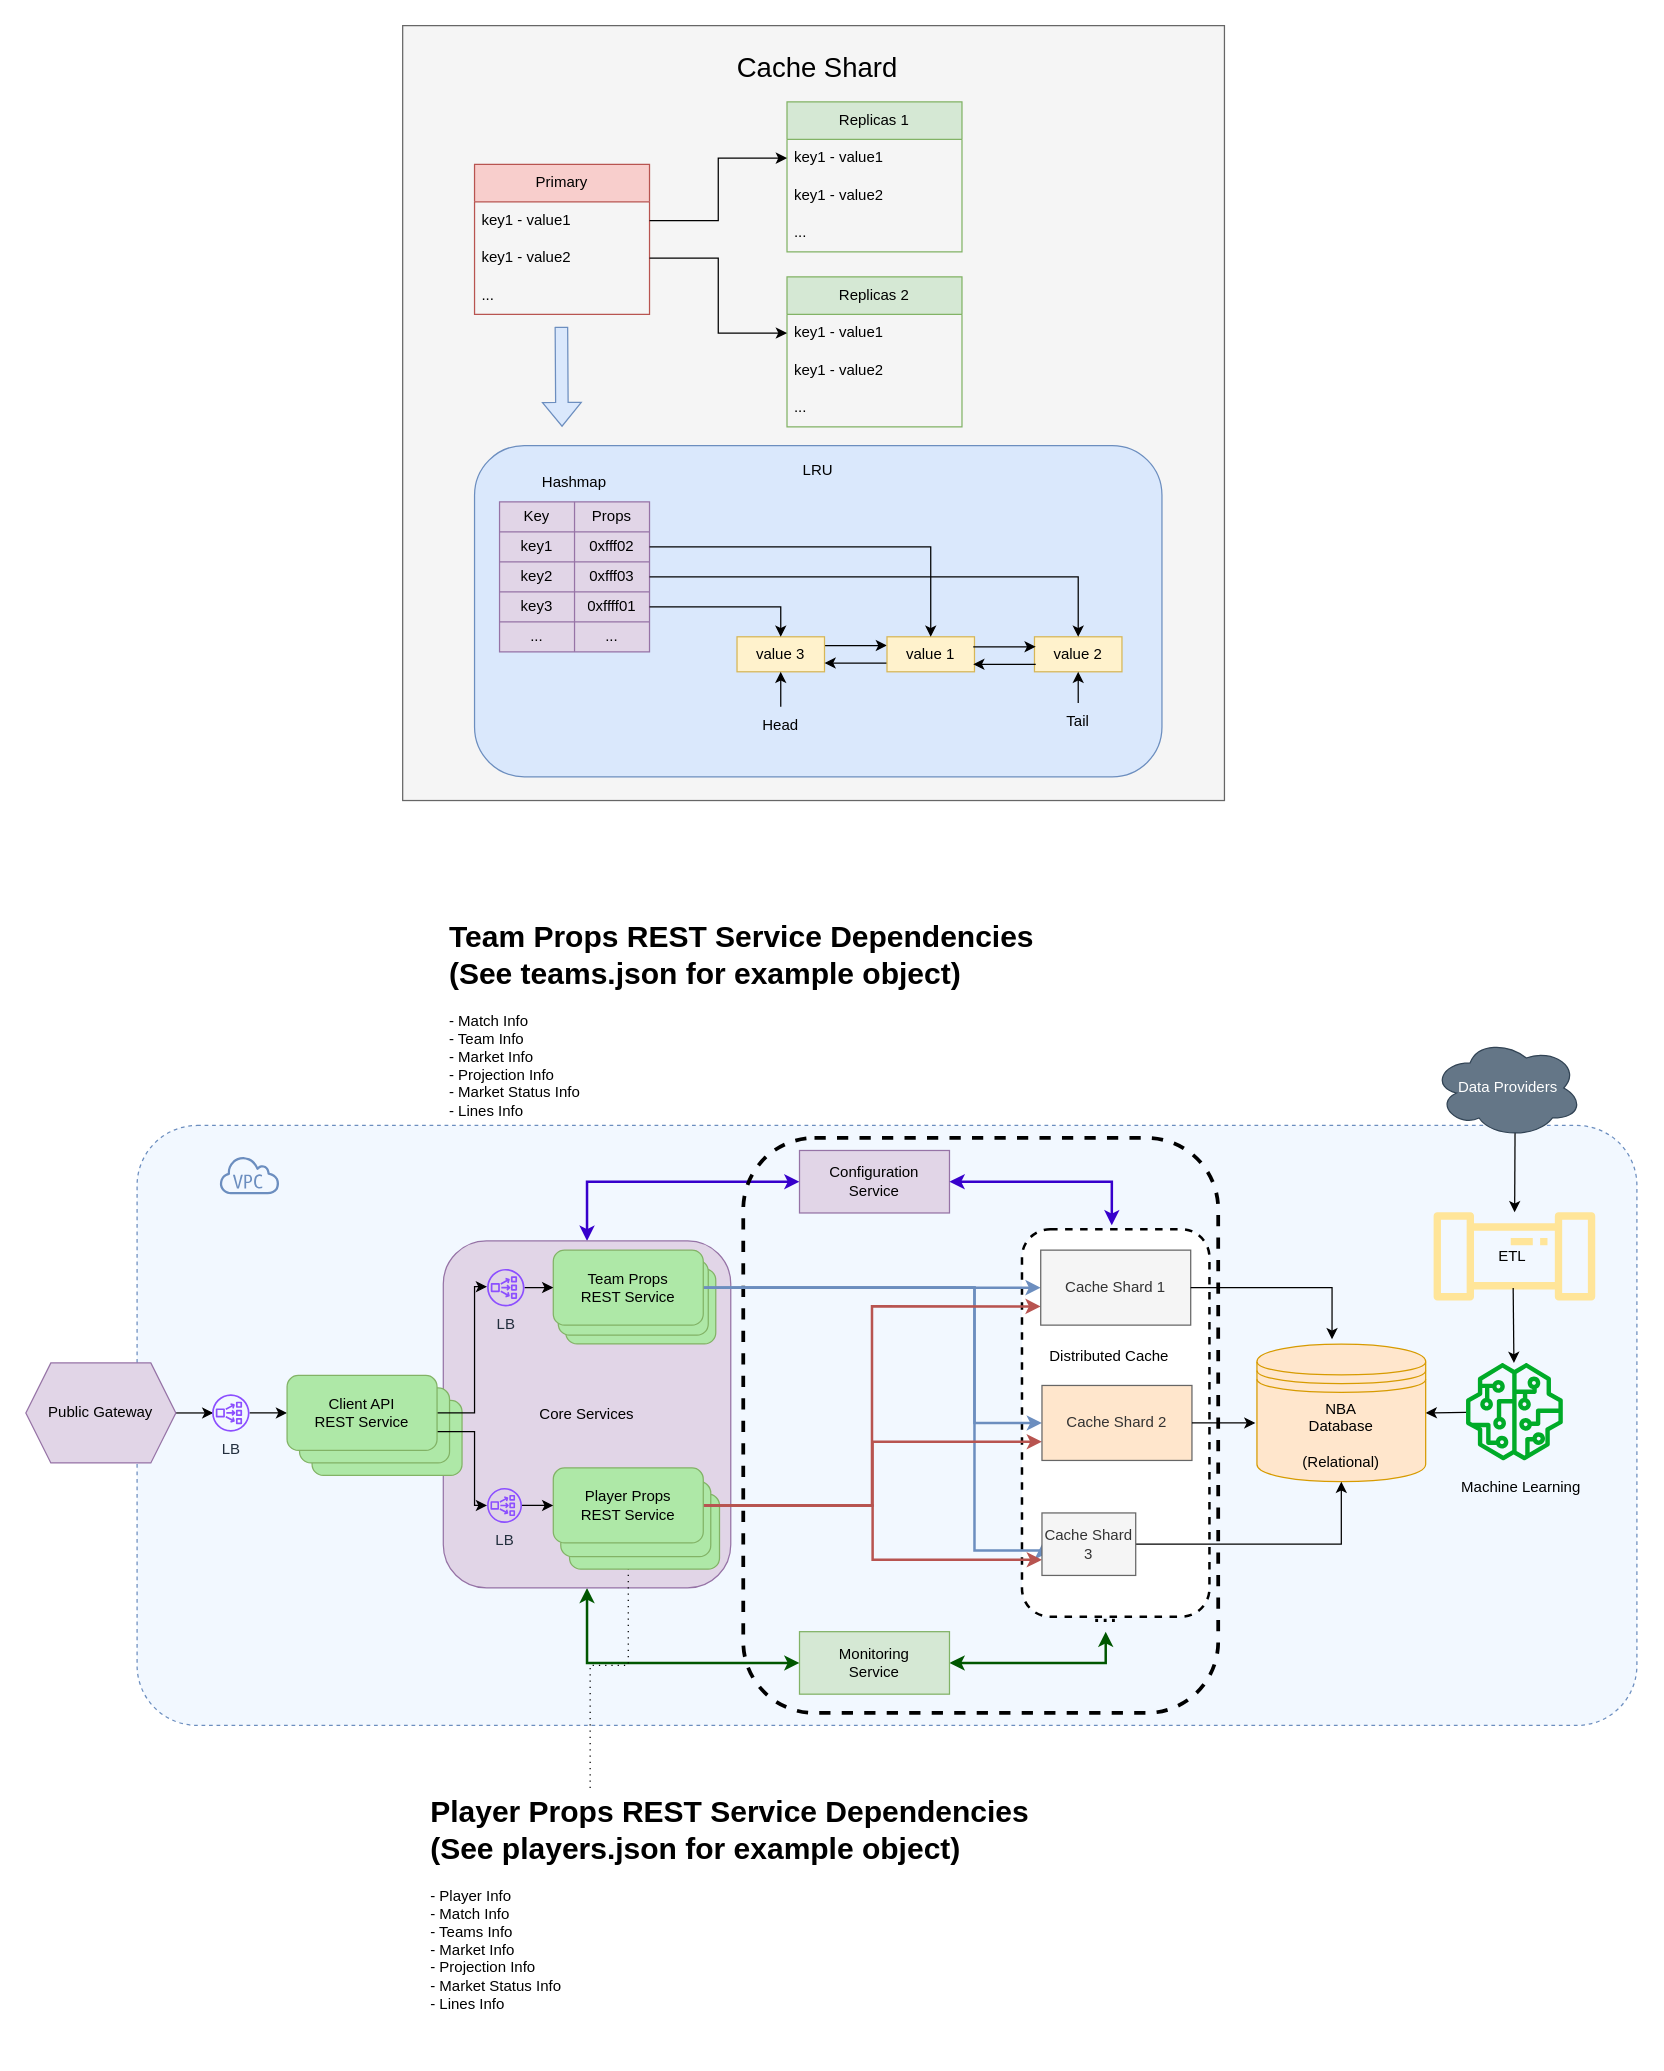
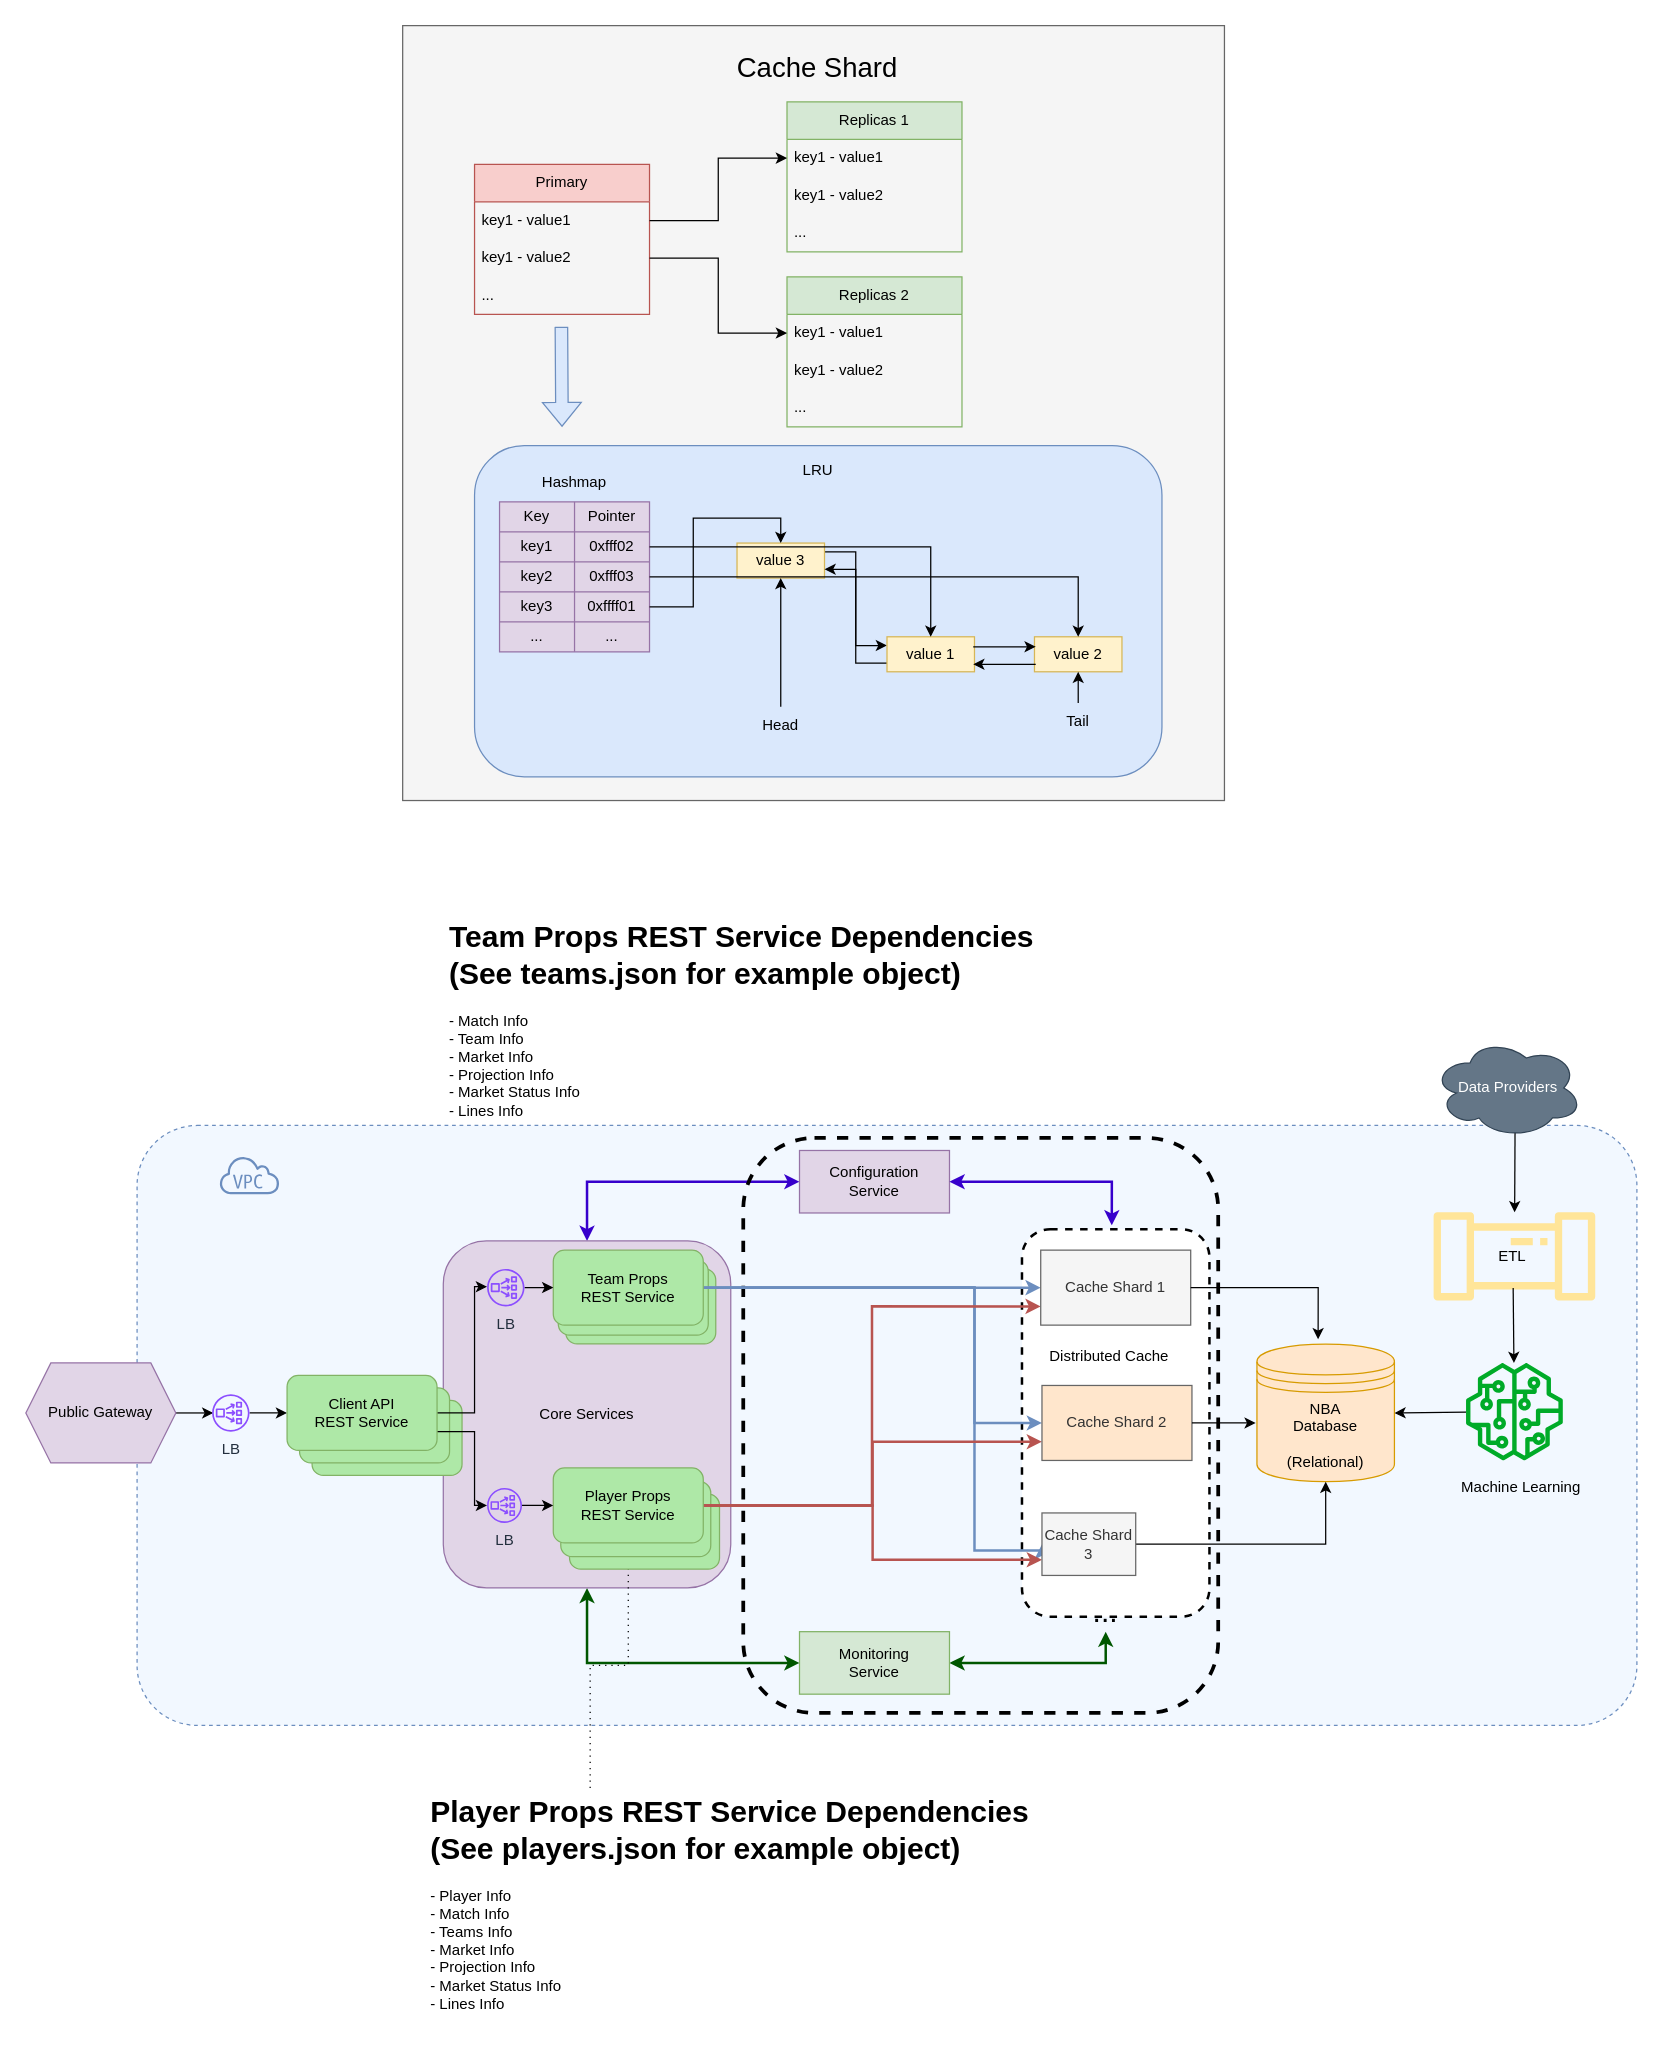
node "Props": label "Props" -> "Pointer"
node "value 3": moved (781, 654) -> (781, 561)
node "NBA Database (Relational)": size 169x138 -> 138x138
